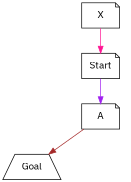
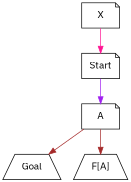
node "F[A]": added
